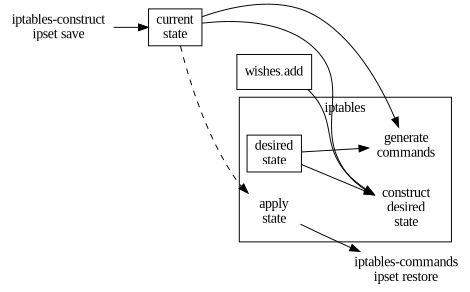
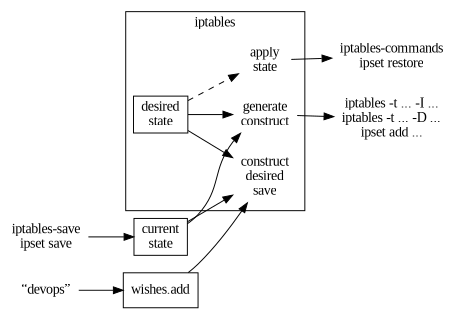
node "iptables-construct ipset save": label "iptables-construct ipset save" -> "iptables-save ipset save"
node "iptables -t ... -I ... iptables -t ... -D ... ipset add ...": added
edge "current state" -> "apply state": now "desired state" -> "apply state"
node "generate commands": label "generate commands" -> "generate construct"
node "construct desired state": label "construct desired state" -> "construct desired save"
node "“devops”": added
